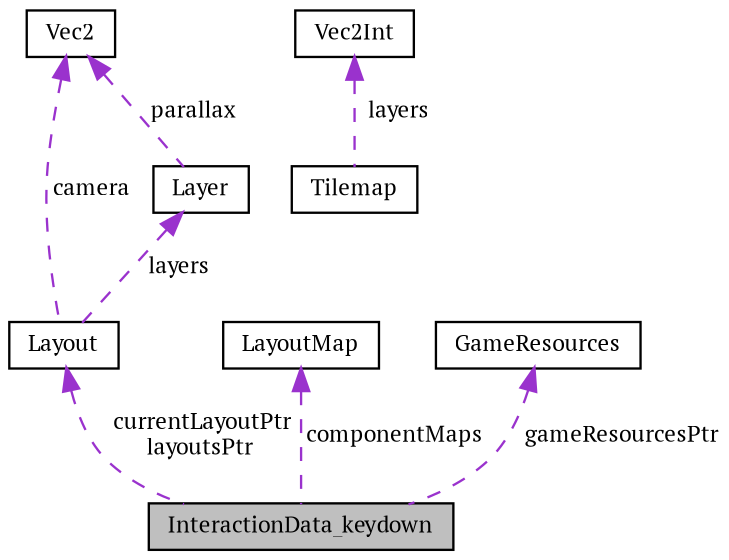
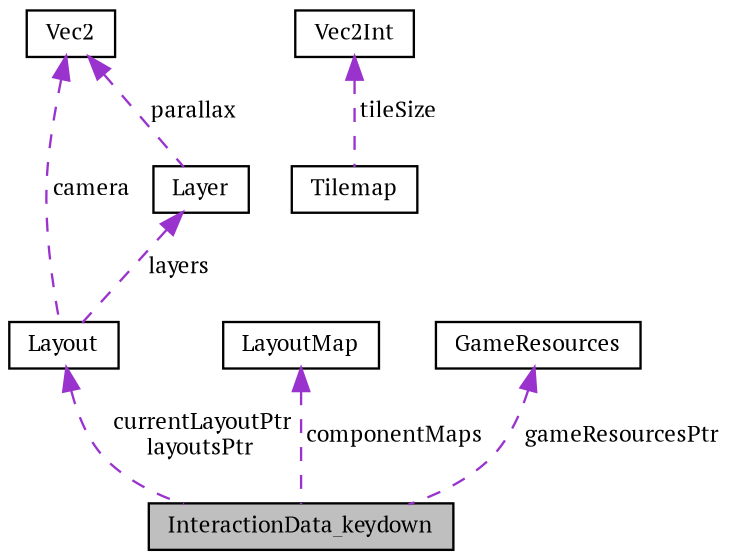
edge "Tilemap" -> "Vec2Int": label " layers" -> " tileSize"
